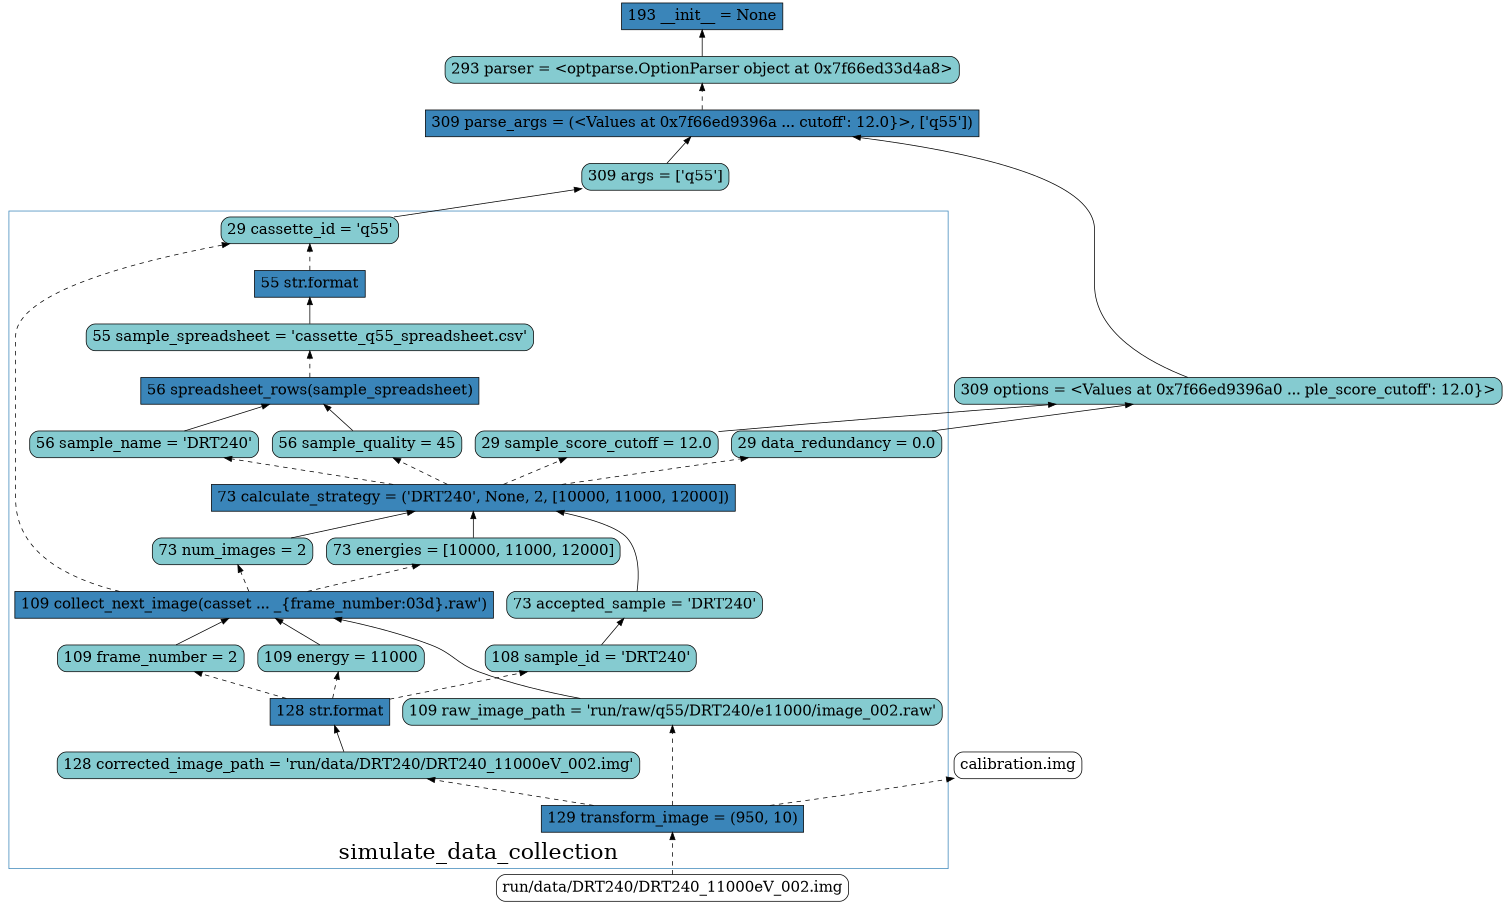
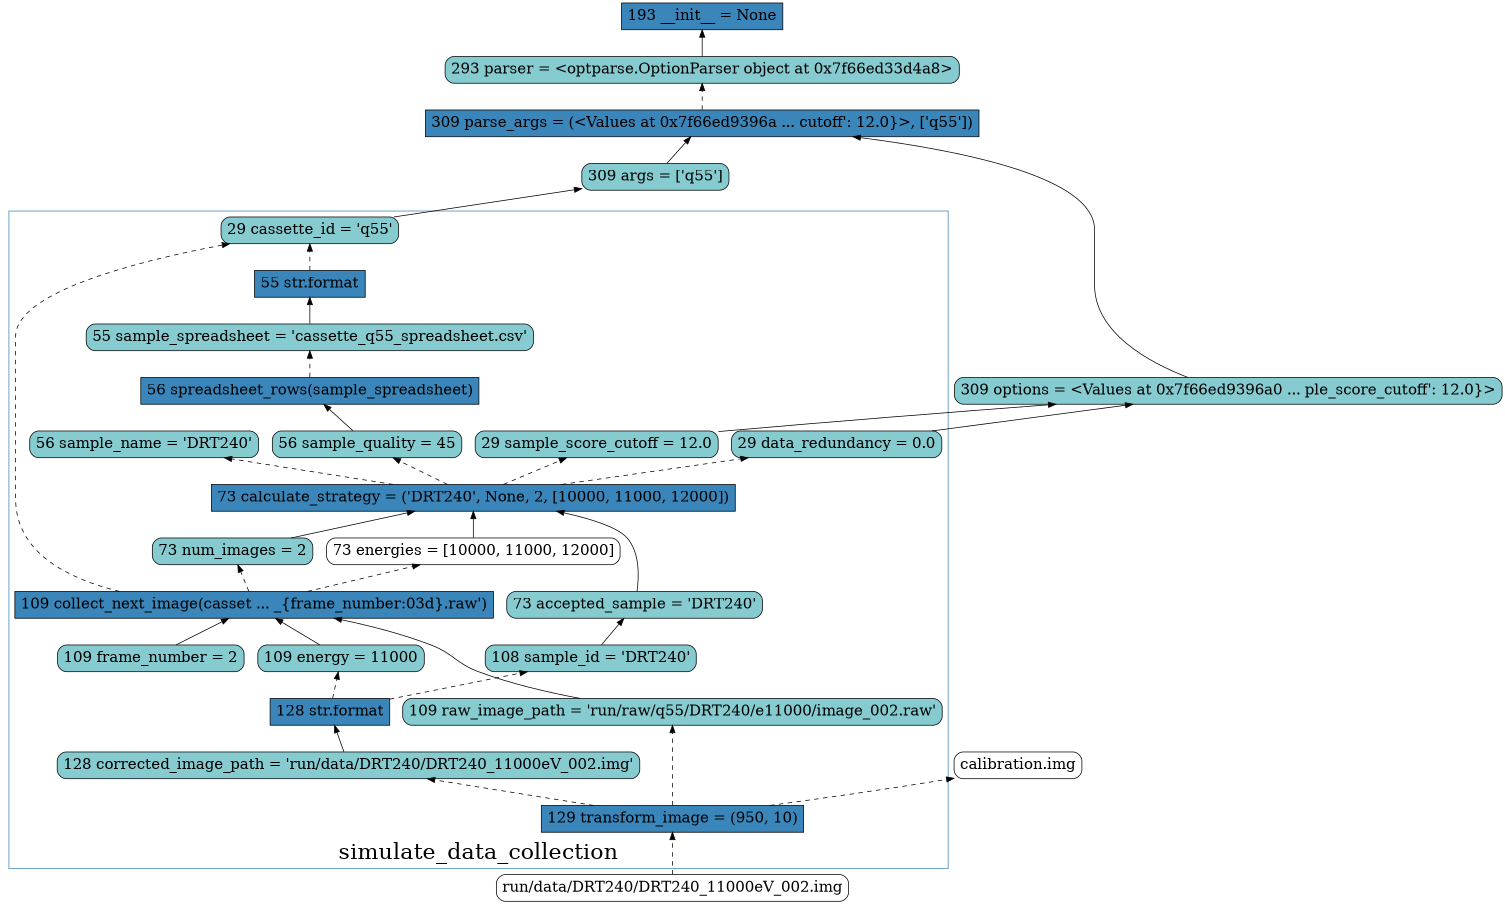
edge "56 sample_name = 'DRT240'" -> "56 spreadsheet_rows(sample_spreadsheet)": removed
node "73 energies = [10000, 11000, 12000]": fillcolor #85cbd0 -> white
edge "128 str.format" -> "109 frame_number = 2": removed
